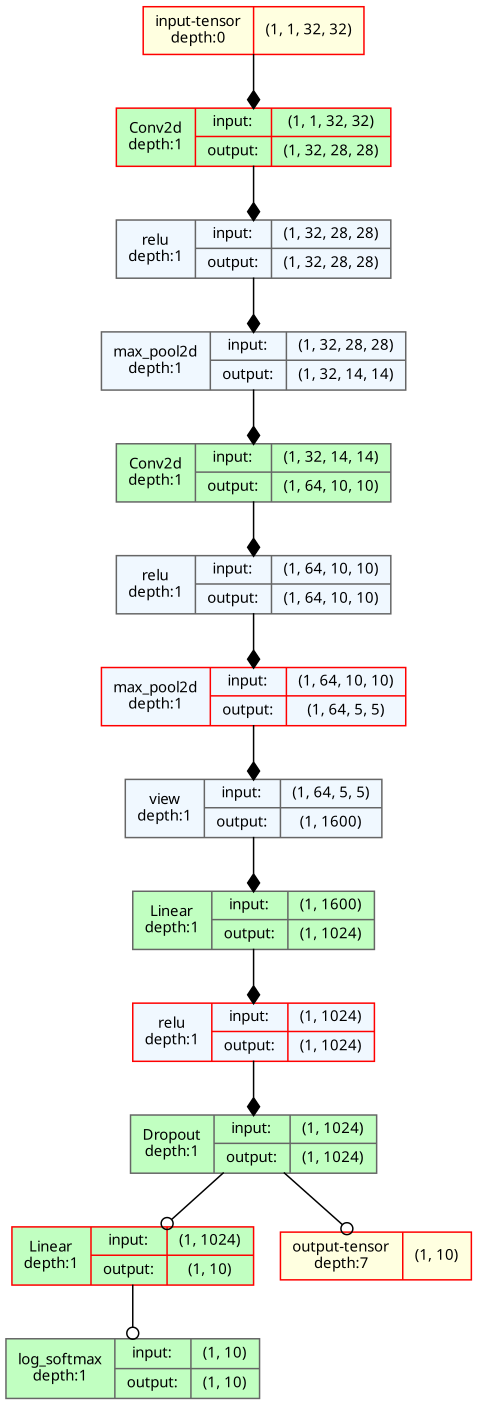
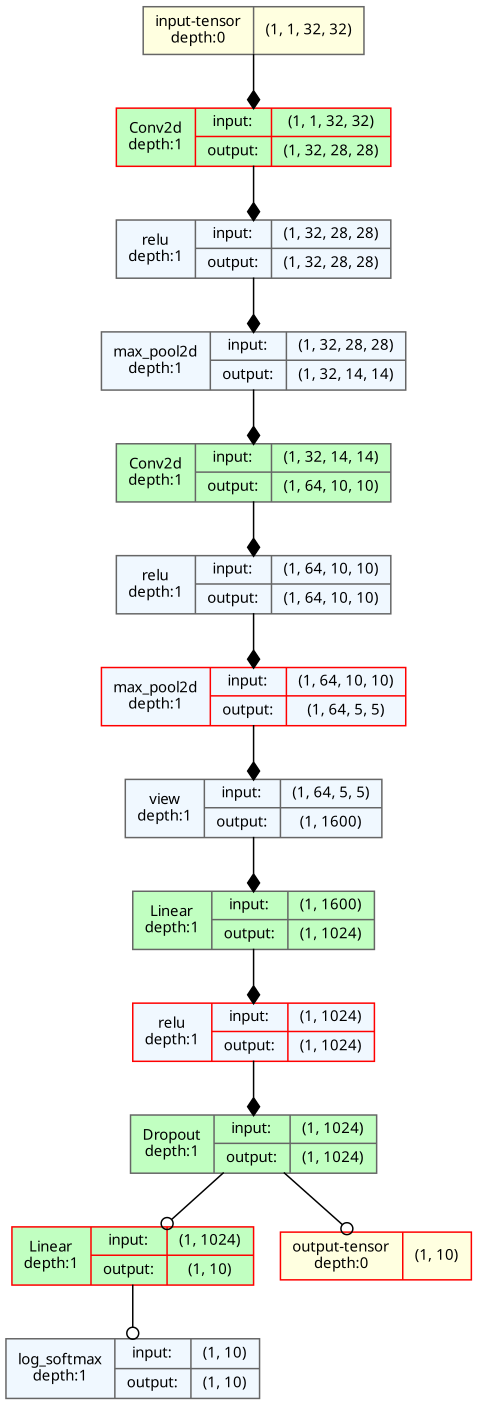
node "input-tensor": color red -> gray40
node "output-tensor": text "depth:7" -> "depth:0"
node "log_softmax": fillcolor darkseagreen1 -> aliceblue
